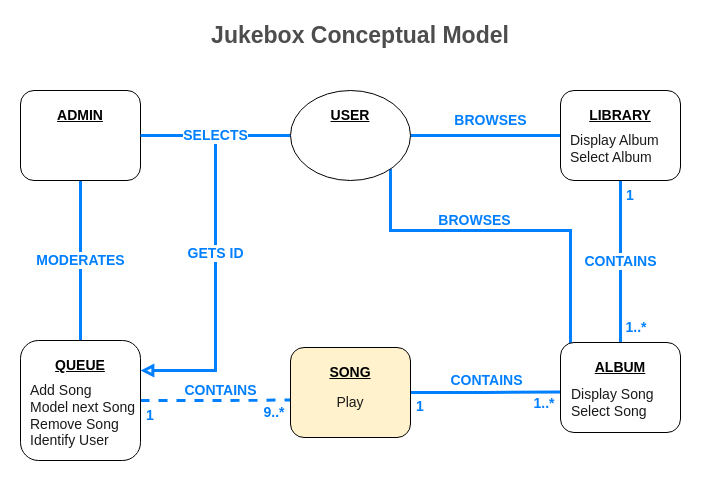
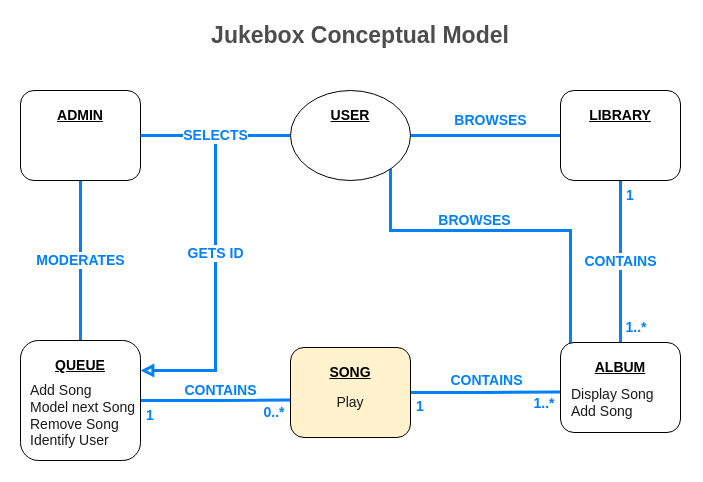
node "Display Album Select Album": removed
edge "QUEUE" -- "Play": style dashed -> solid
node "Display Song Select Song": label "Display Song Select Song" -> "Display Song Add Song"
node "9..*": label "9..*" -> "0..*"
